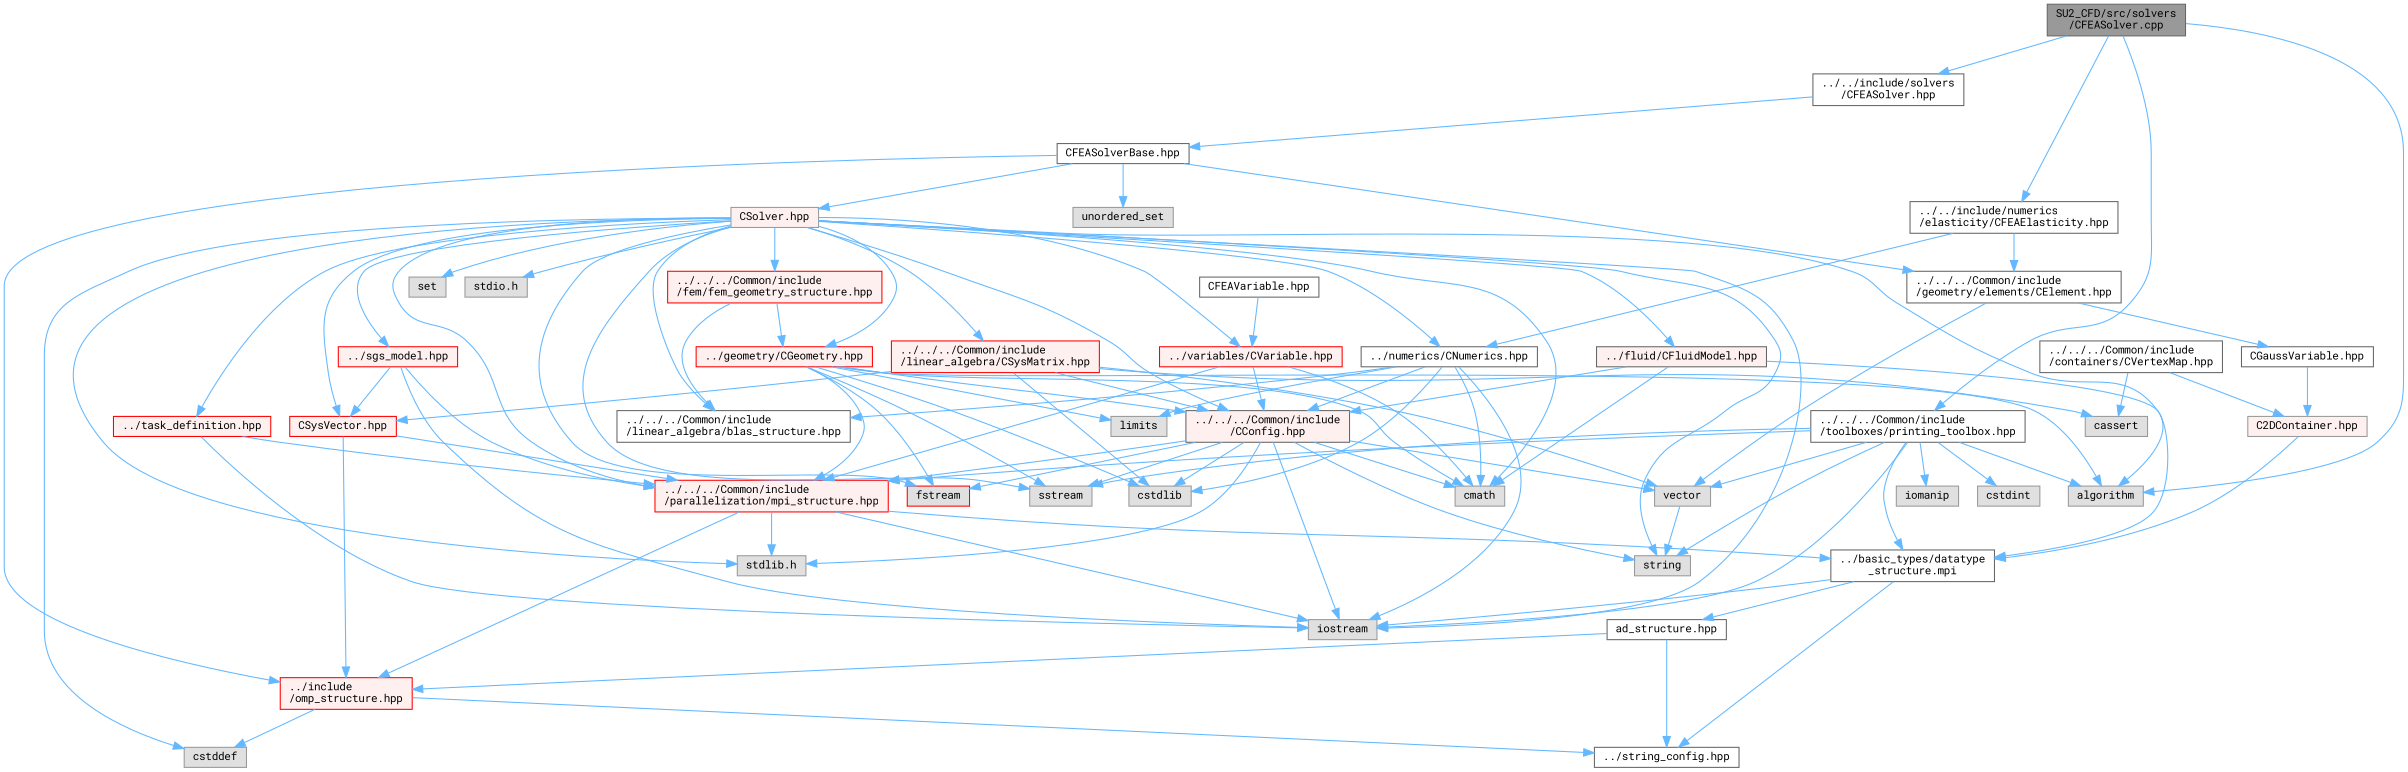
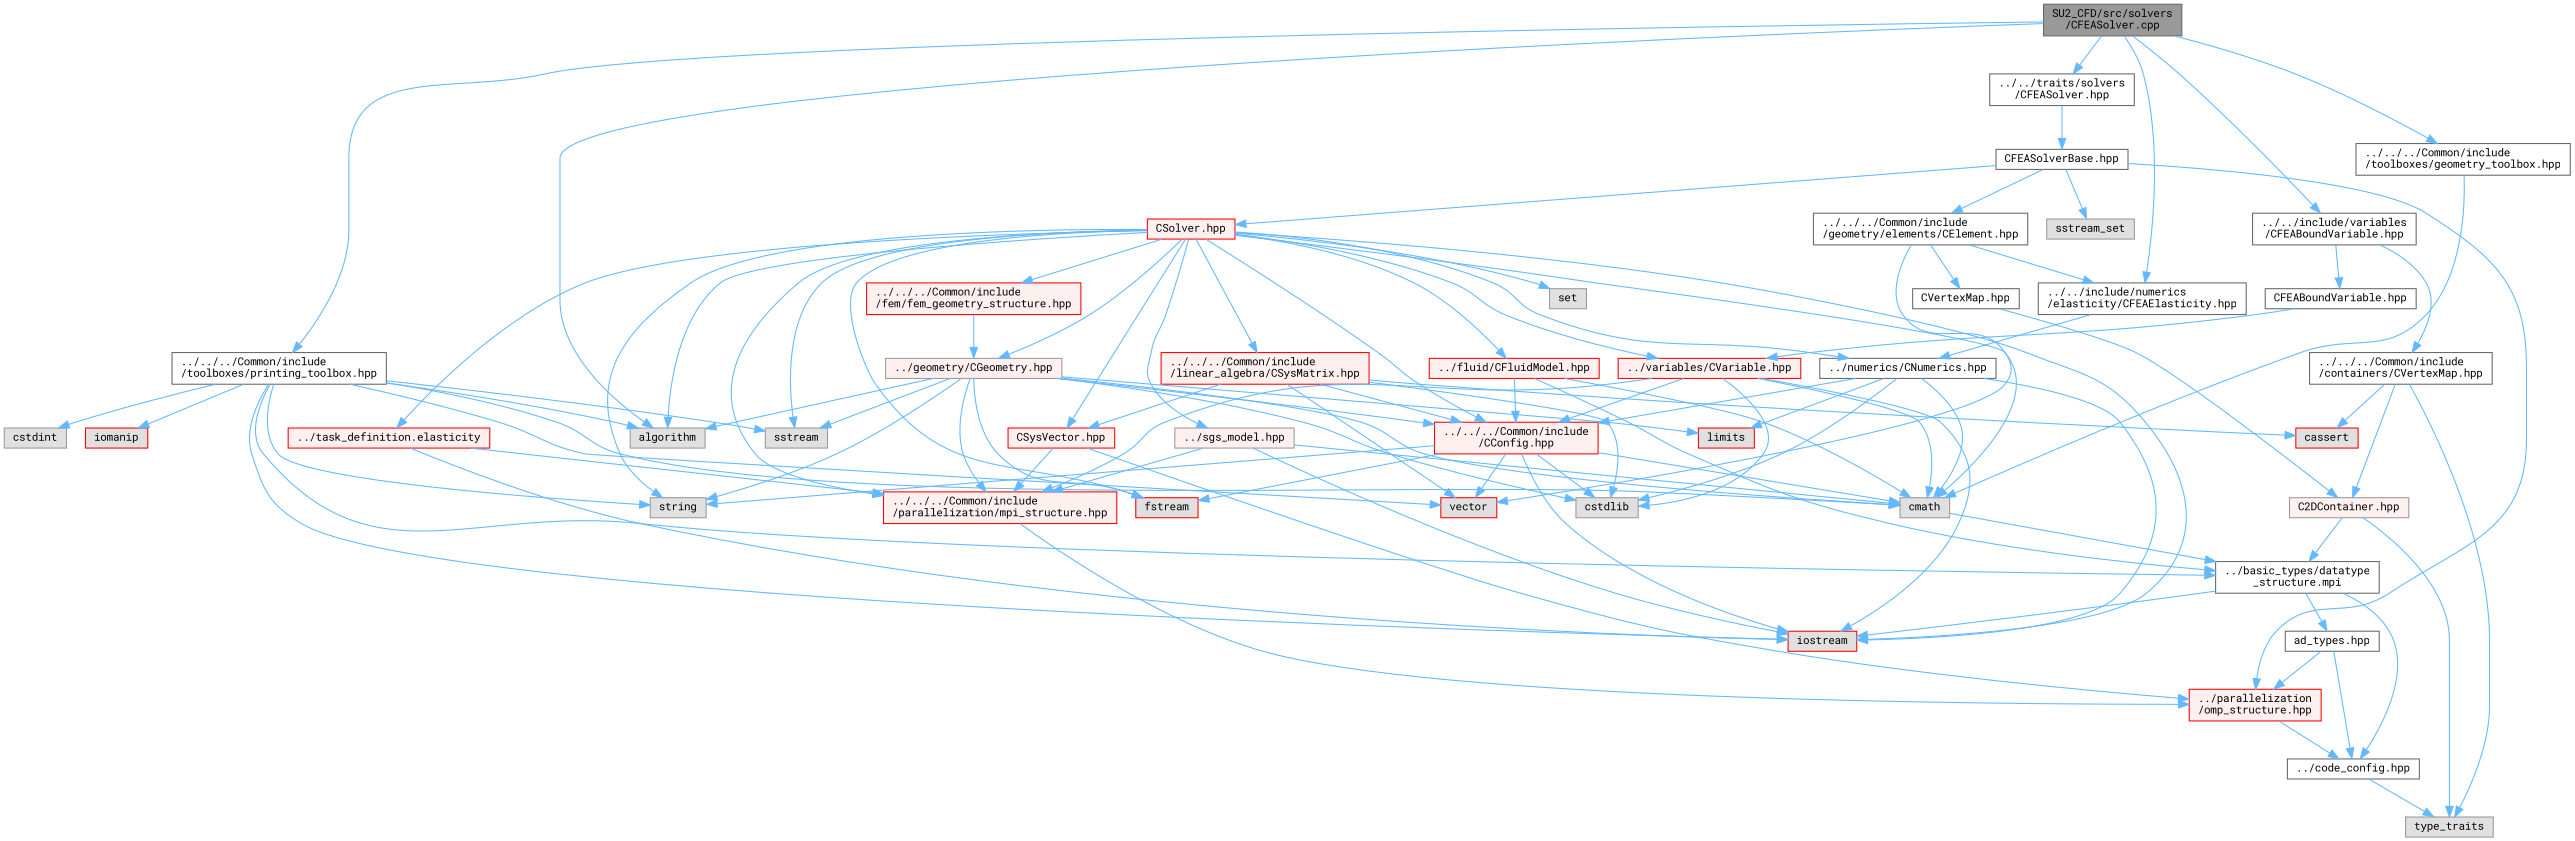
node "../../include/solvers /CFEASolver.hpp": label "../../include/solvers /CFEASolver.hpp" -> "../../traits/solvers /CFEASolver.hpp"
node "../../../Common/include /toolboxes/geometry_toolbox.hpp": added
node "CSolver.hpp": color grey60 -> red
node "unordered_set": label "unordered_set" -> "sstream_set"
node "../../include/variables /CFEABoundVariable.hpp": added
edge "../../include/numerics /elasticity/CFEAElasticity.hpp" -> "../../../Common/include /geometry/elements/CElement.hpp": reversed
node "stdio.h": removed
node "CFEAVariable.hpp": label "CFEAVariable.hpp" -> "CFEABoundVariable.hpp"
node "../sgs_model.hpp": color red -> grey60
node "../geometry/CGeometry.hpp": color red -> grey60
node "../fluid/CFluidModel.hpp": color grey40 -> red
node "CGaussVariable.hpp": label "CGaussVariable.hpp" -> "CVertexMap.hpp"
edge "../sgs_model.hpp" -> "CSysVector.hpp": now "../sgs_model.hpp" -> "cmath"
node "../task_definition.hpp": label "../task_definition.hpp" -> "../task_definition.elasticity"
node "../../../Common/include /linear_algebra/blas_structure.hpp": removed
node "limits": color grey60 -> red
node "../../../Common/include /CConfig.hpp": color grey40 -> red
node "cassert": color grey60 -> red
edge "../variables/CVariable.hpp" -> "cstdlib": added
edge "../../../Common/include /CConfig.hpp" -> "sstream": removed
edge "../../../Common/include /toolboxes/printing_toolbox.hpp" -> "../../../Common/include /parallelization/mpi_structure.hpp": now "../../../Common/include /toolboxes/printing_toolbox.hpp" -> "cmath"
edge "../../../Common/include /CConfig.hpp" -> "../../../Common/include /parallelization/mpi_structure.hpp": removed
node "vector": color grey60 -> red
node "iomanip": color grey60 -> red
edge "vector" -> "string": now "../geometry/CGeometry.hpp" -> "string"
edge "../../../Common/include /parallelization/mpi_structure.hpp" -> "../basic_types/datatype _structure.mpi": now "cmath" -> "../basic_types/datatype _structure.mpi"
edge "../../../Common/include /parallelization/mpi_structure.hpp" -> "iostream": now "../variables/CVariable.hpp" -> "iostream"
node "stdlib.h": removed
node "iostream": color grey60 -> red
node "ad_structure.hpp": label "ad_structure.hpp" -> "ad_types.hpp"
node "../include /omp_structure.hpp": label "../include /omp_structure.hpp" -> "../parallelization /omp_structure.hpp"
node "cstddef": removed
node "../string_config.hpp": label "../string_config.hpp" -> "../code_config.hpp"
node "type_traits": added
